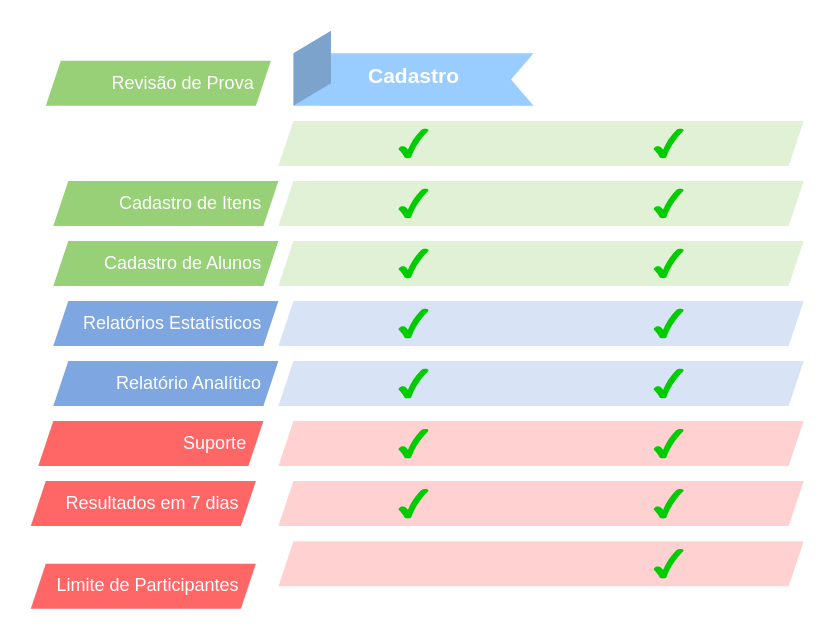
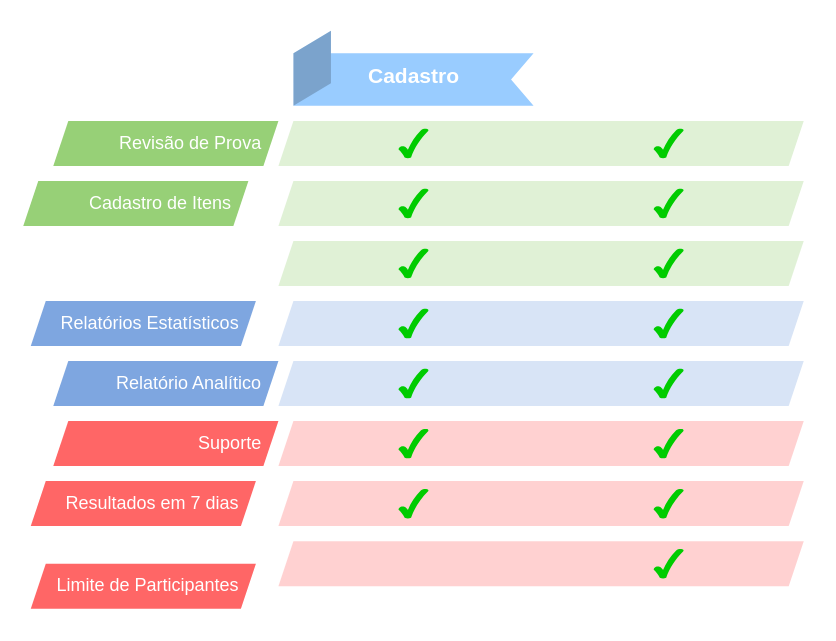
node "Revisão de Prova": moved (158, 83) -> (166, 143)
node "Cadastro de Itens": moved (166, 203) -> (136, 203)
node "Cadastro de Alunos": removed
node "Relatórios Estatísticos": moved (166, 323) -> (143, 323)
node "Suporte": moved (151, 443) -> (166, 443)
